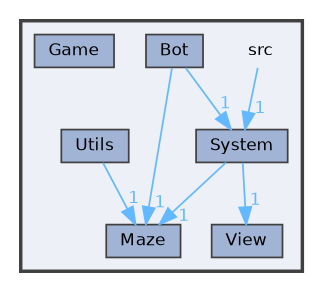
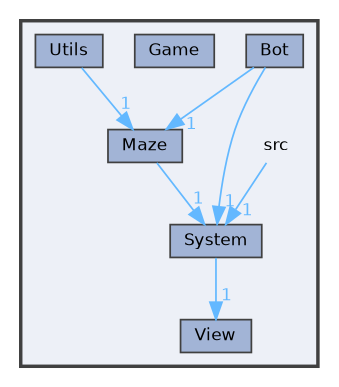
edge "System" -> "Maze": reversed
